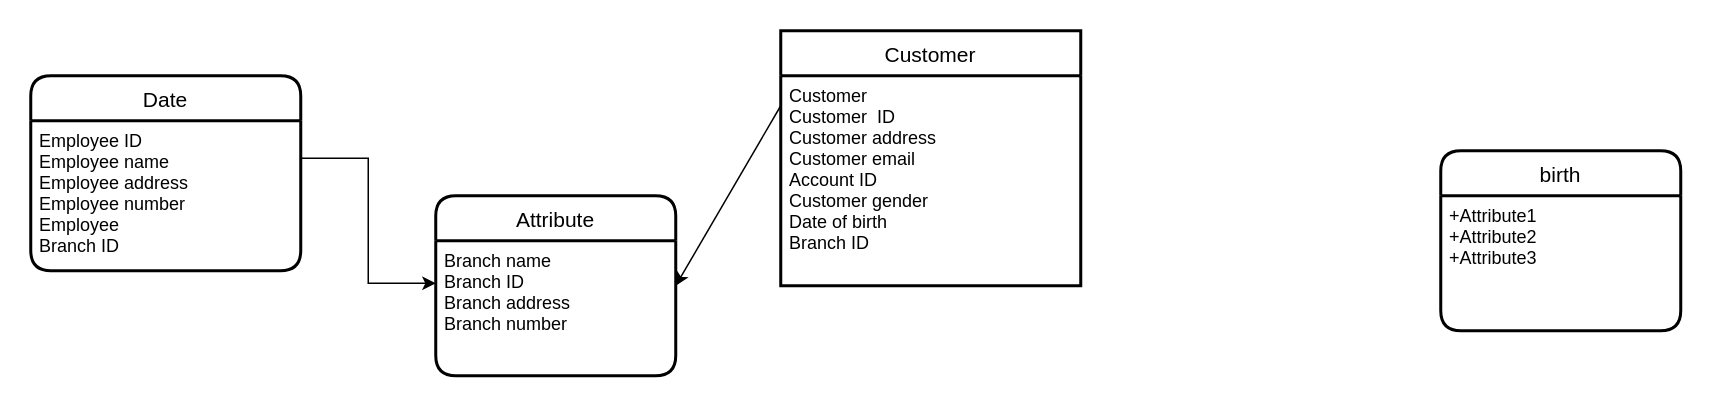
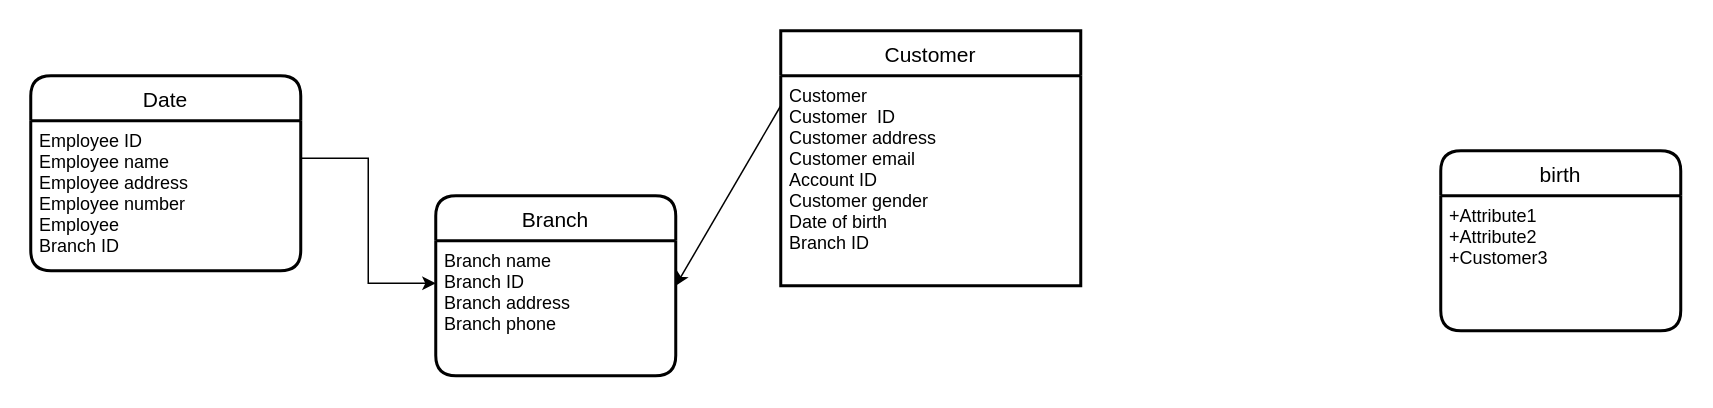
node "+Attribute1 +Attribute2 +Attribute3": label "+Attribute1 +Attribute2 +Attribute3" -> "+Attribute1 +Attribute2 +Customer3"
node "Attribute": label "Attribute" -> "Branch"
node "Branch name Branch ID Branch address Branch number": label "Branch name Branch ID Branch address Branch number" -> "Branch name Branch ID Branch address Branch phone"
